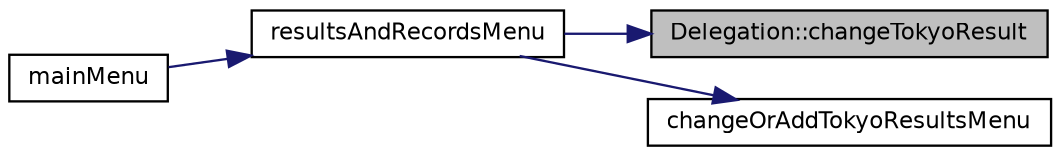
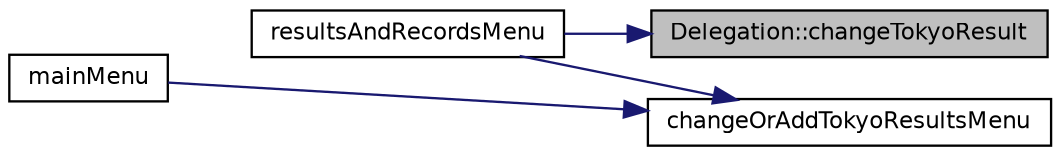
edge "mainMenu" -> "resultsAndRecordsMenu": now "mainMenu" -> "changeOrAddTokyoResultsMenu"
